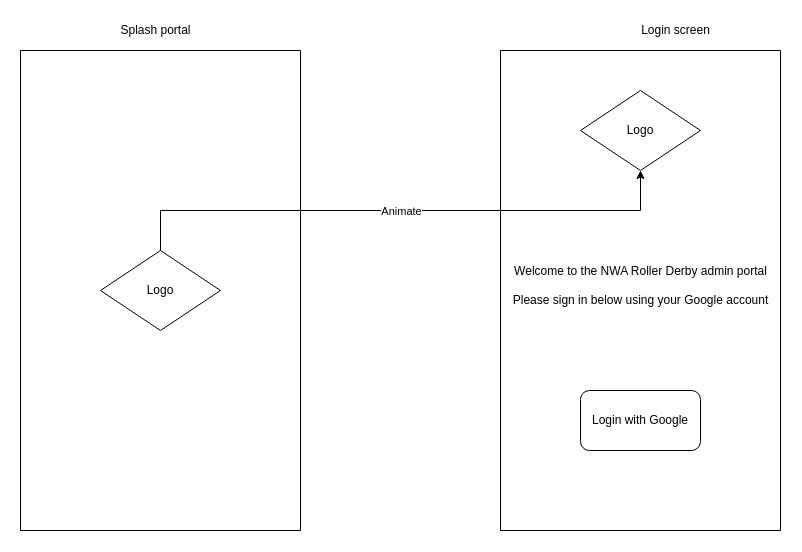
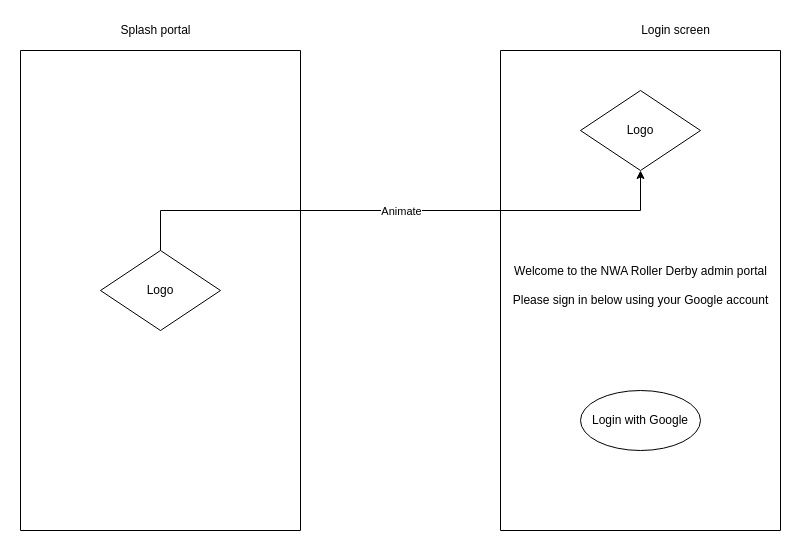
node "Login with Google": shape rounded rectangle -> ellipse
